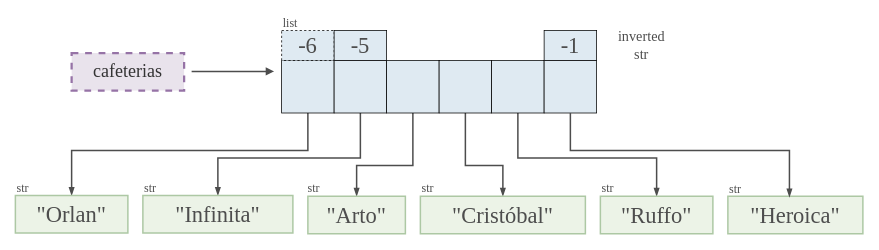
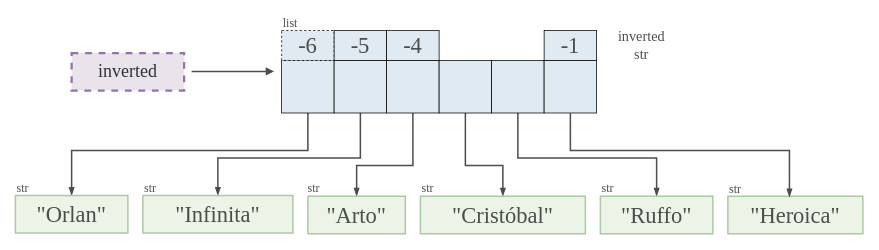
node "-4": added
node "cafeterias": label "cafeterias" -> "inverted"
